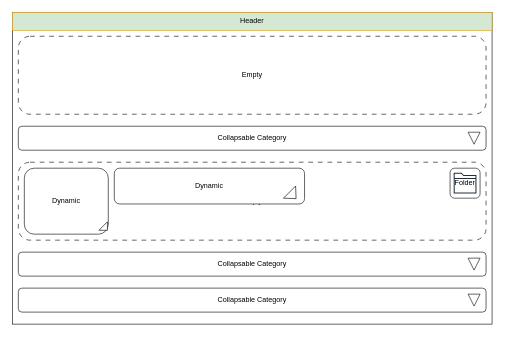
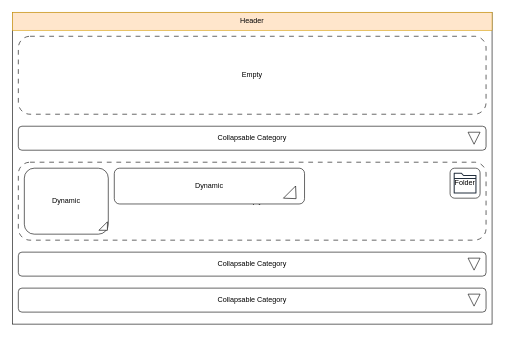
node "Header": fillcolor #d5e8d4 -> #ffe6cc
